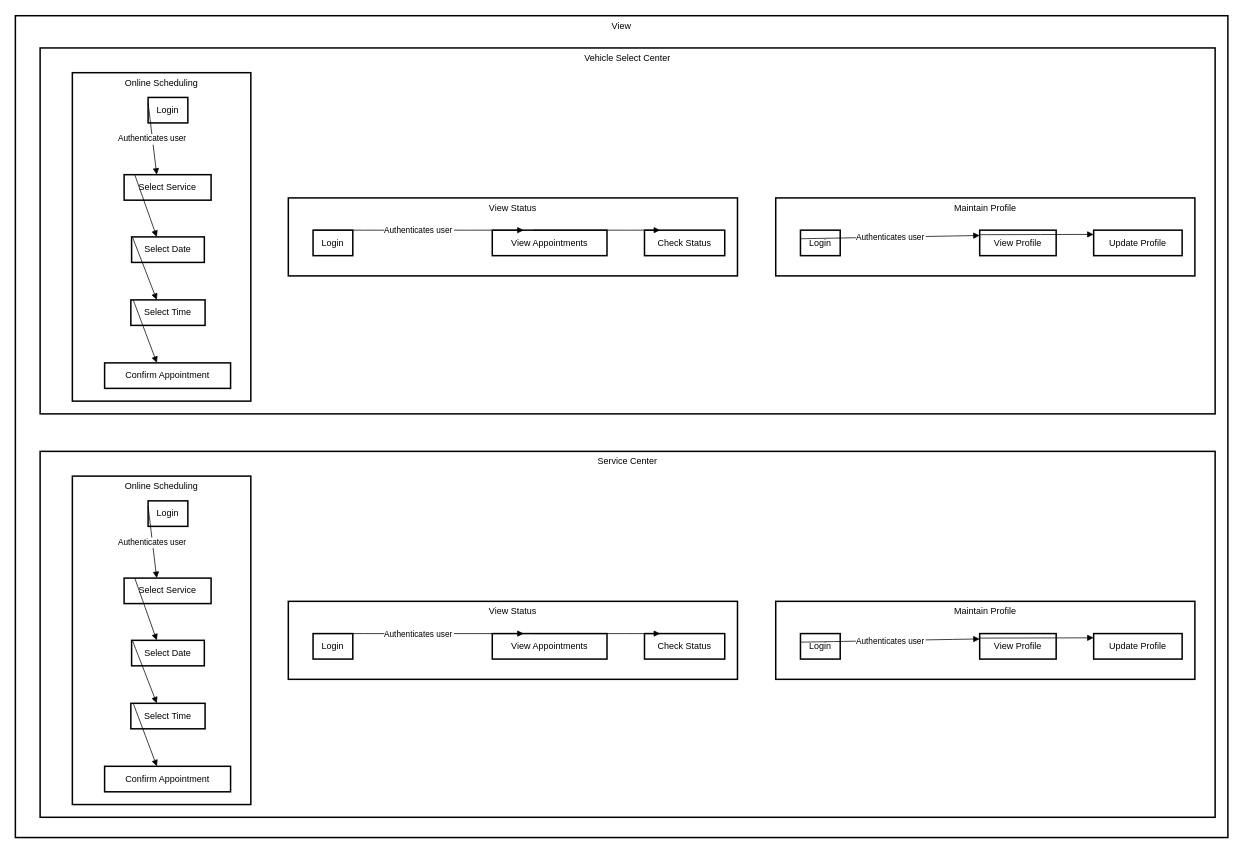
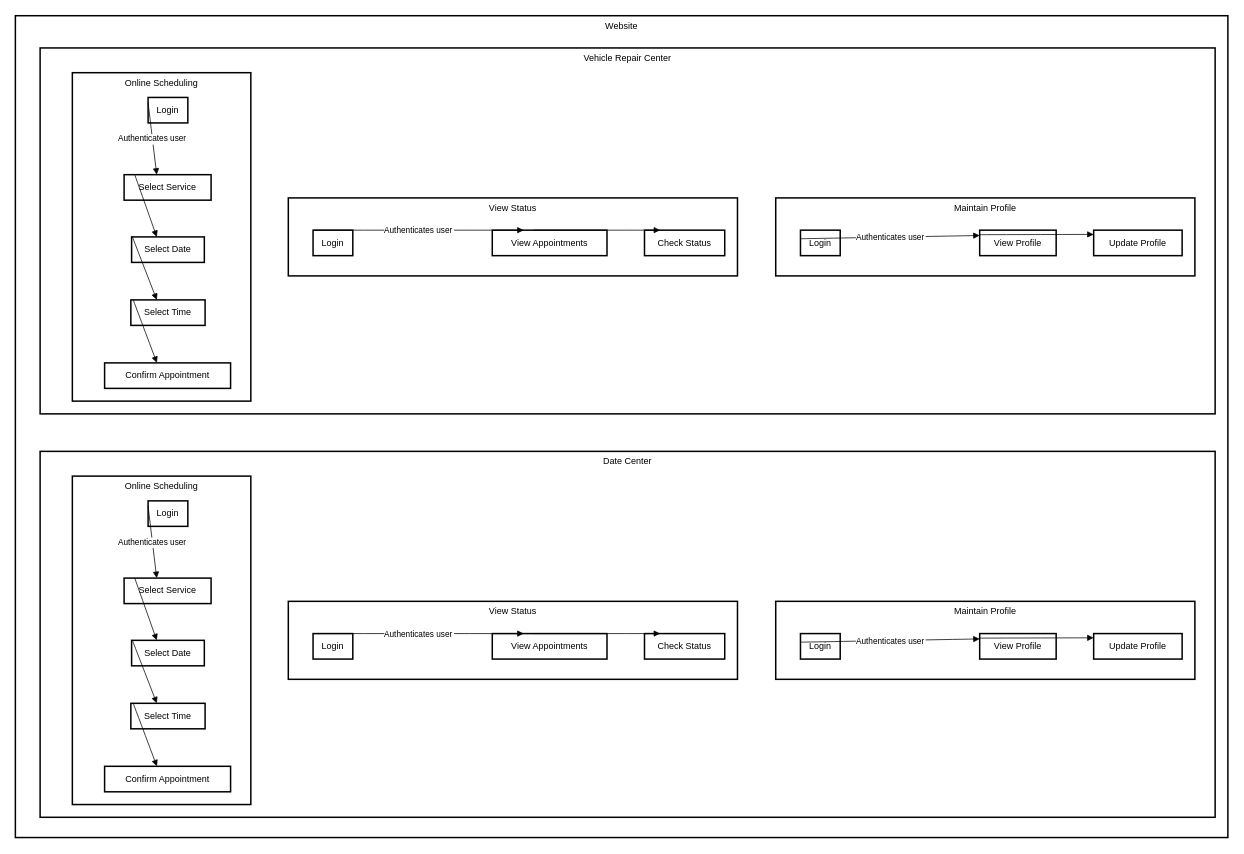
node "View": label "View" -> "Website"
node "Vehicle Select Center": label "Vehicle Select Center" -> "Vehicle Repair Center"
node "Service Center": label "Service Center" -> "Date Center"
